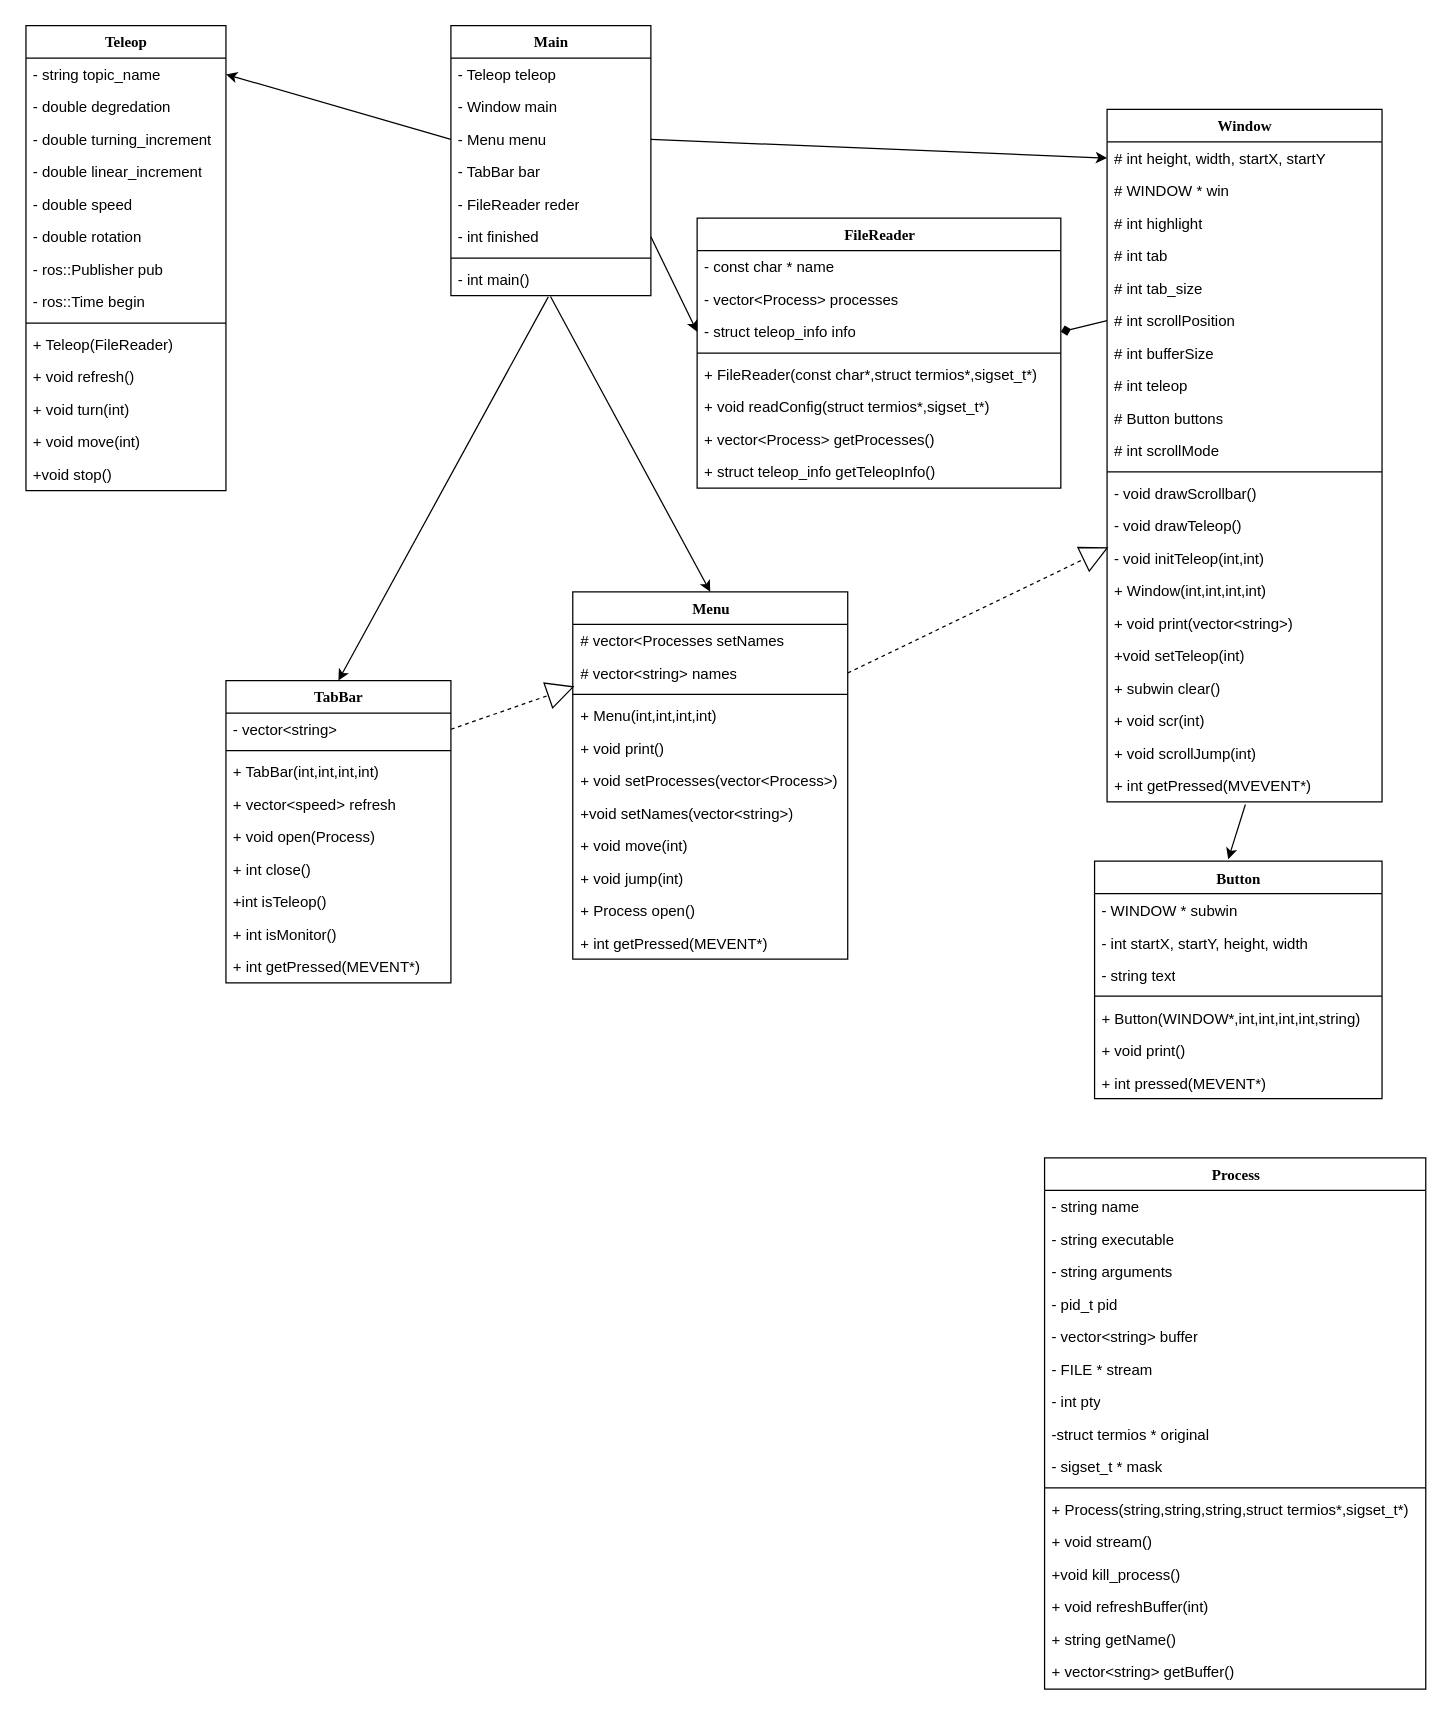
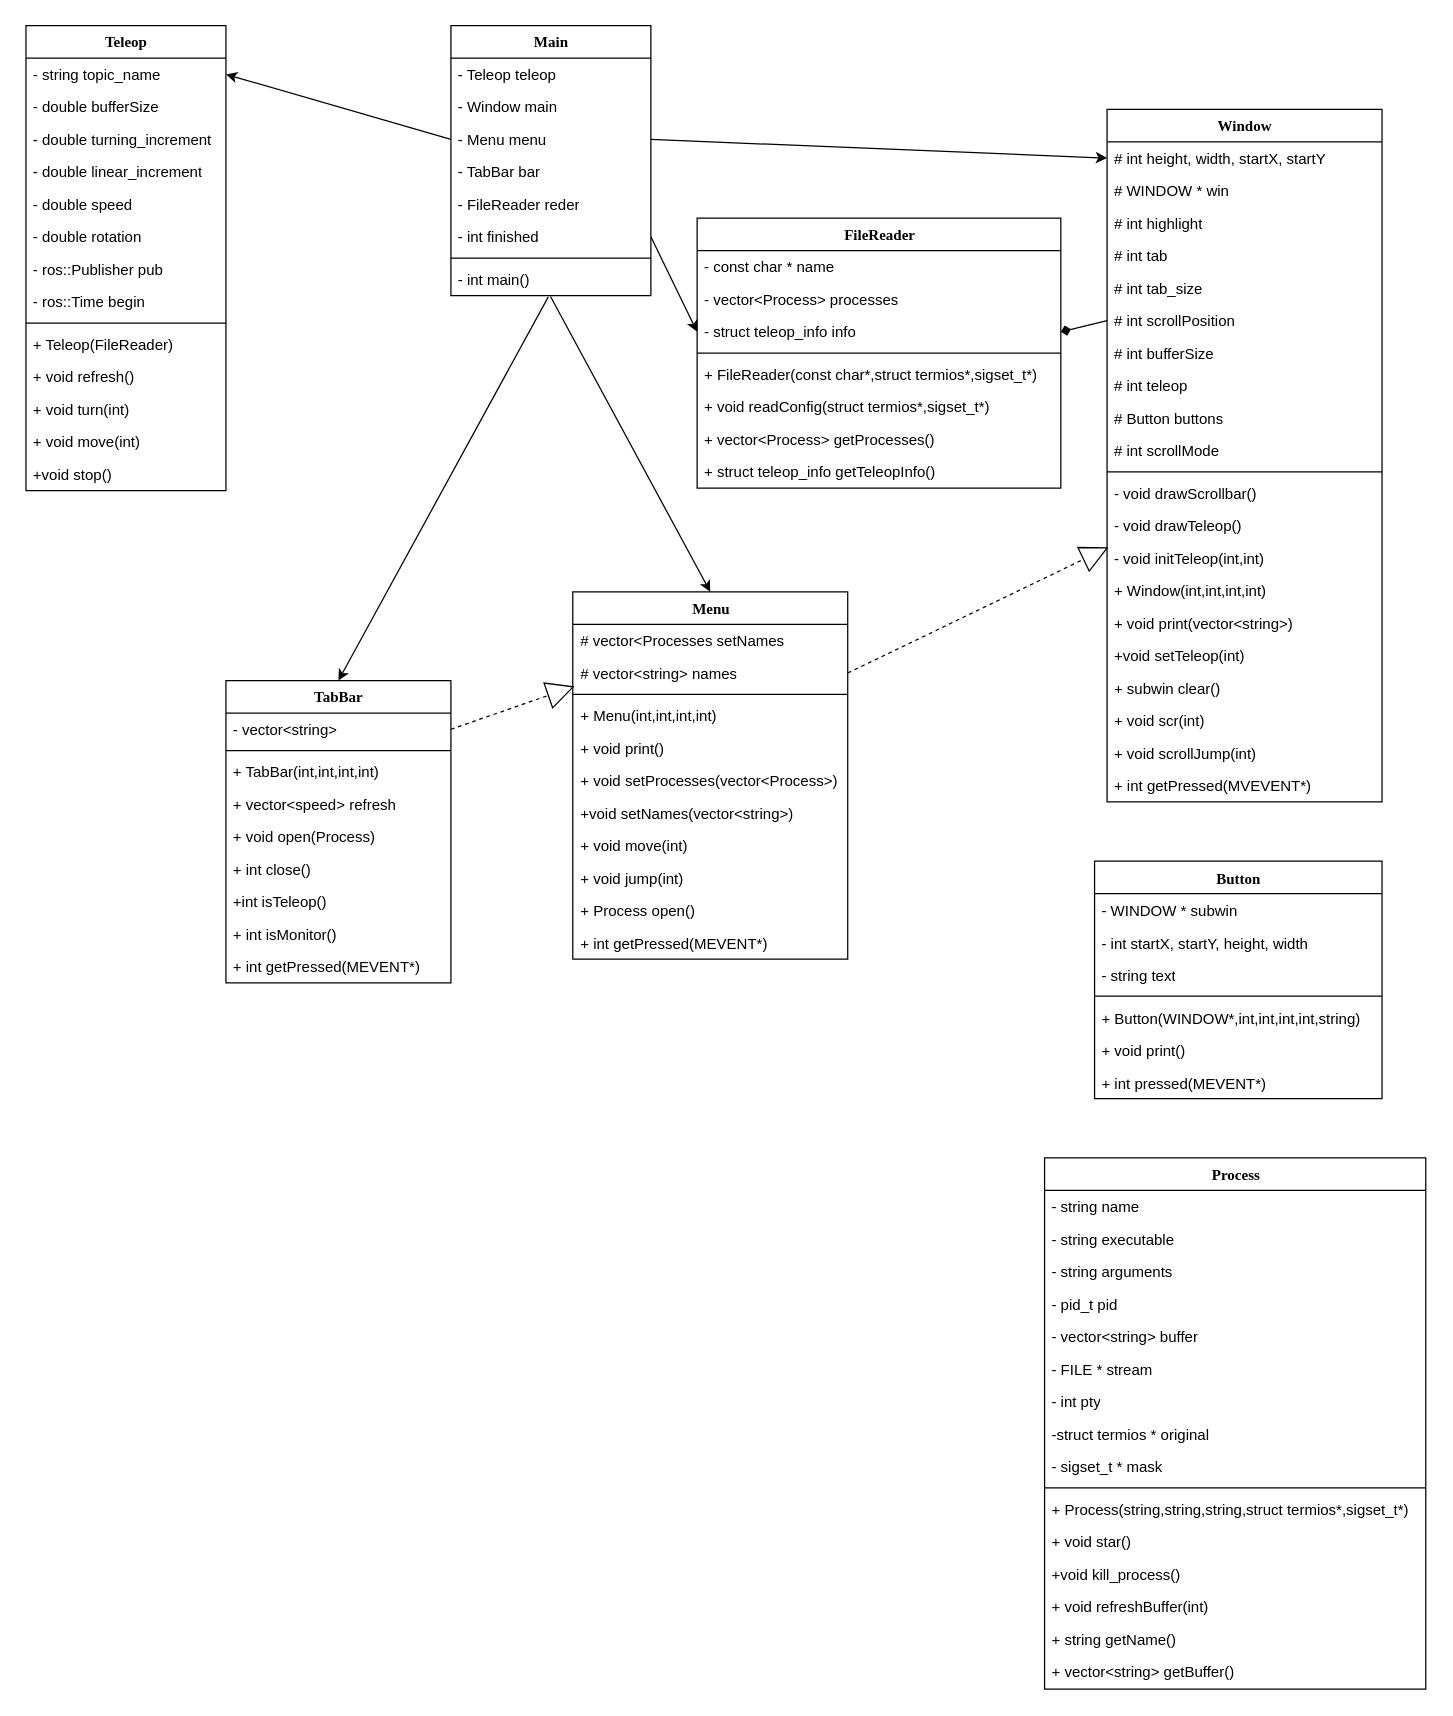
node "- double degredation": label "- double degredation" -> "- double bufferSize"
edge "+ int getPressed(MVEVENT*)" -> "Button": removed
node "+ void stream()": label "+ void stream()" -> "+ void star()"
